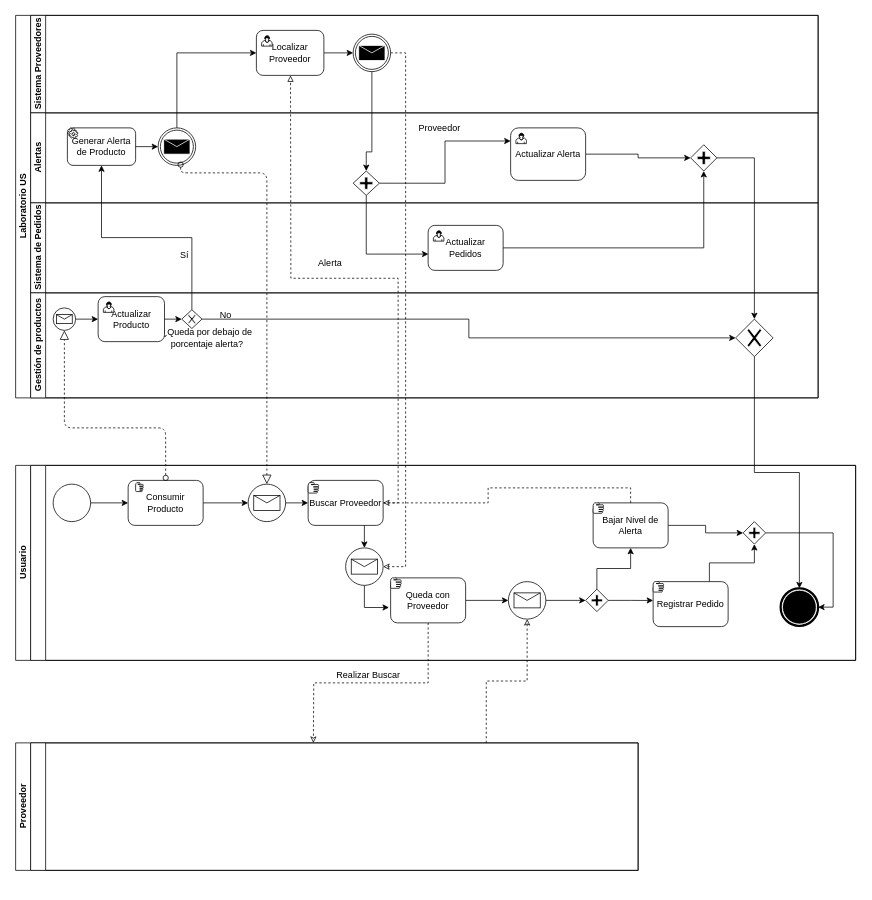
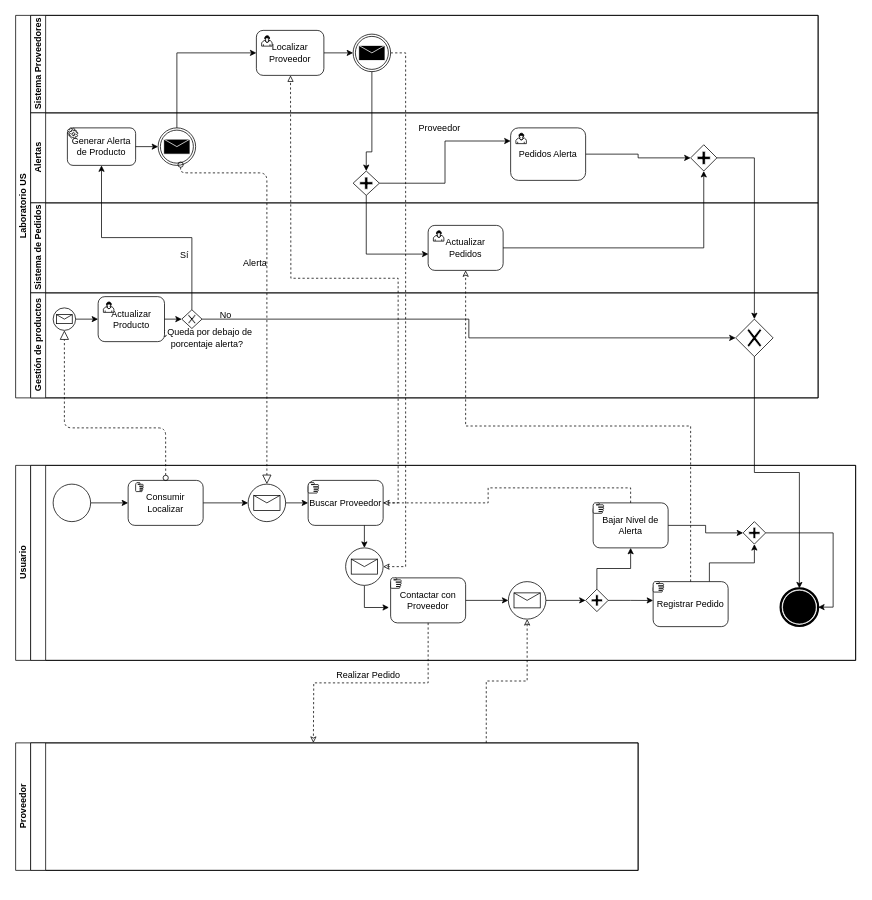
node "Actualizar Alerta": label "Actualizar Alerta" -> "Pedidos Alerta"
node "Alerta": moved (330, 263) -> (255, 263)
node "Consumir Producto": label "Consumir Producto" -> "Consumir Localizar"
edge "Registrar Pedido" -> "Actualizar Pedidos": added
node "Queda con Proveedor": label "Queda con Proveedor" -> "Contactar con Proveedor"
node "Realizar Buscar": label "Realizar Buscar" -> "Realizar Pedido"
